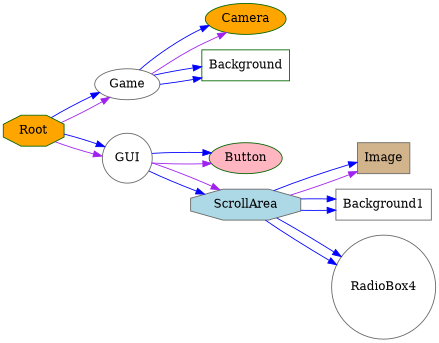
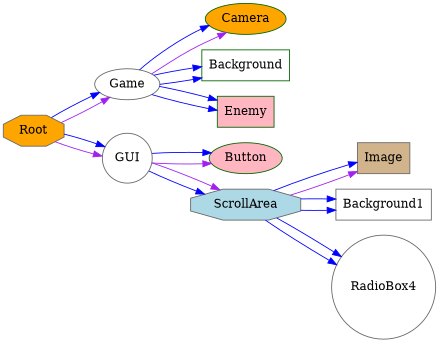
node "Enemy": added
node "Root": color darkgreen -> gray40
